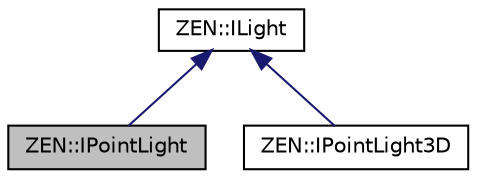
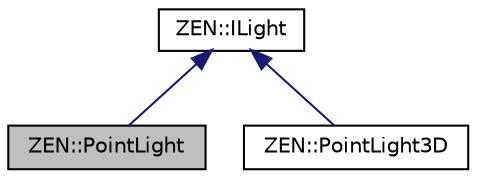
node "ZEN::IPointLight": label "ZEN::IPointLight" -> "ZEN::PointLight"
node "ZEN::IPointLight3D": label "ZEN::IPointLight3D" -> "ZEN::PointLight3D"
